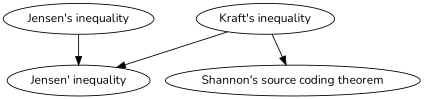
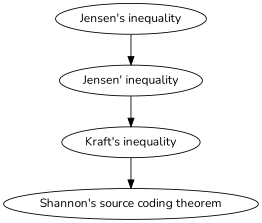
edge "Kraft's inequality" -> "Jensen' inequality": reversed
